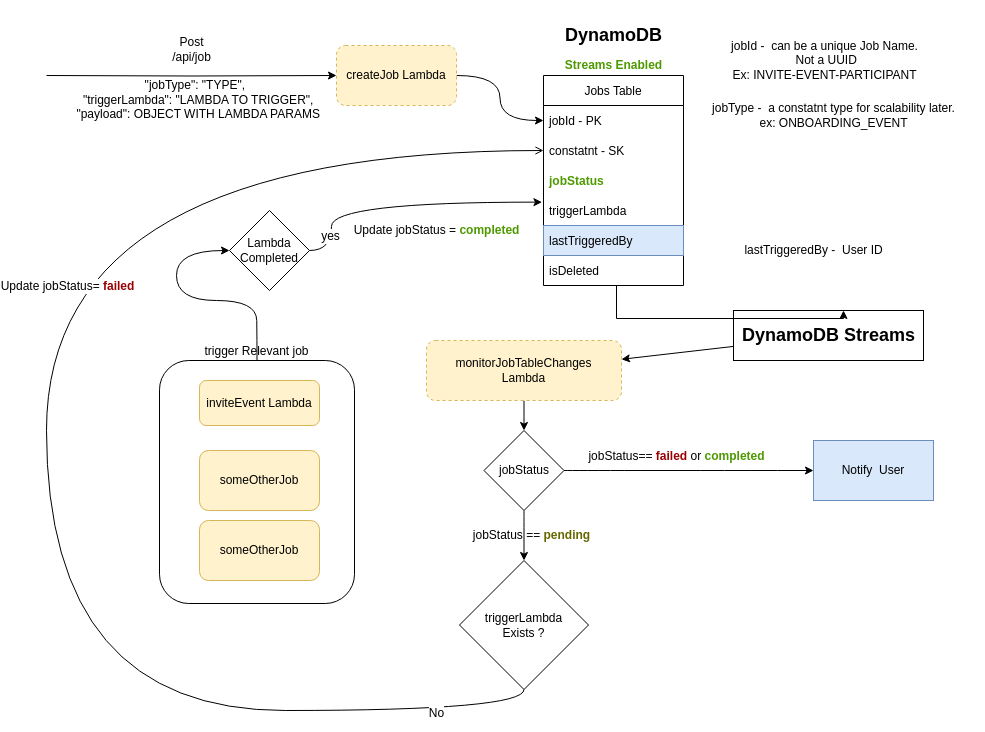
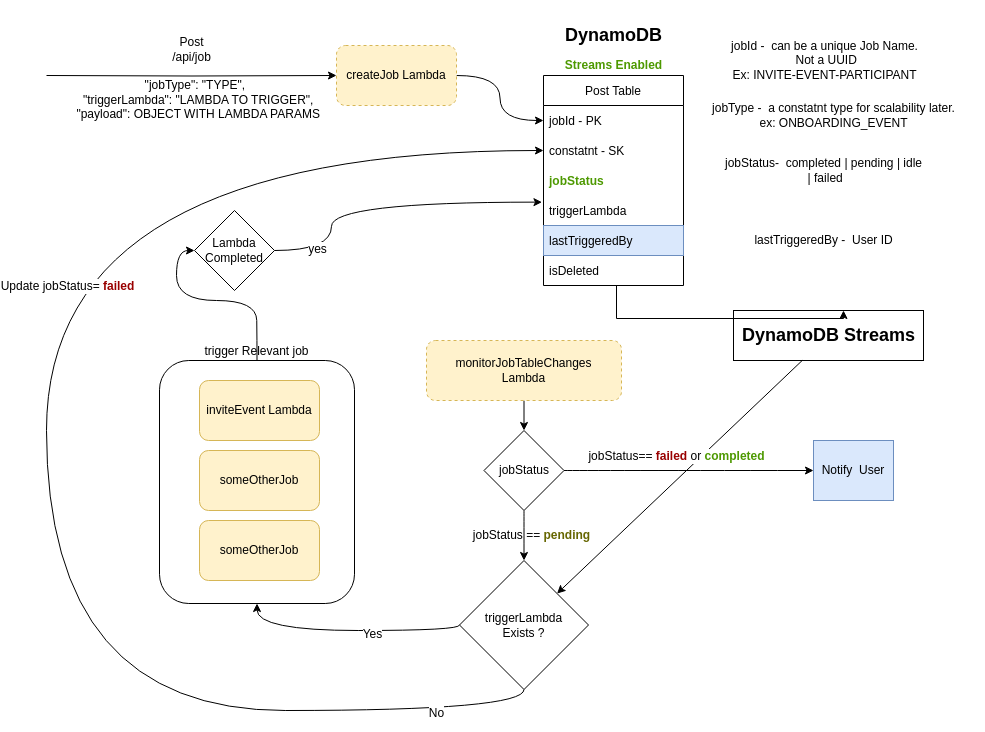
node "Jobs Table": label "Jobs Table" -> "Post Table"
edge "triggerLambda Exists ?" -> "constatnt - SK": arrowhead open -> classic
node "jobStatus- completed | pending | idle | failed": added
node "Update jobStatus = completed": removed
node "Lambda Completed": moved (270, 251) -> (235, 251)
node "lastTriggeredBy - User ID": moved (814, 251) -> (824, 241)
edge "DynamoDB Streams" -> "monitorJobTableChanges Lambda": now "DynamoDB Streams" -> "triggerLambda Exists ?"
node "inviteEvent Lambda": size 120x45 -> 120x60
node "Notify User": size 120x60 -> 80x60
edge "triggerLambda Exists ?" -> "trigger Relevant job": added, label "Yes"
